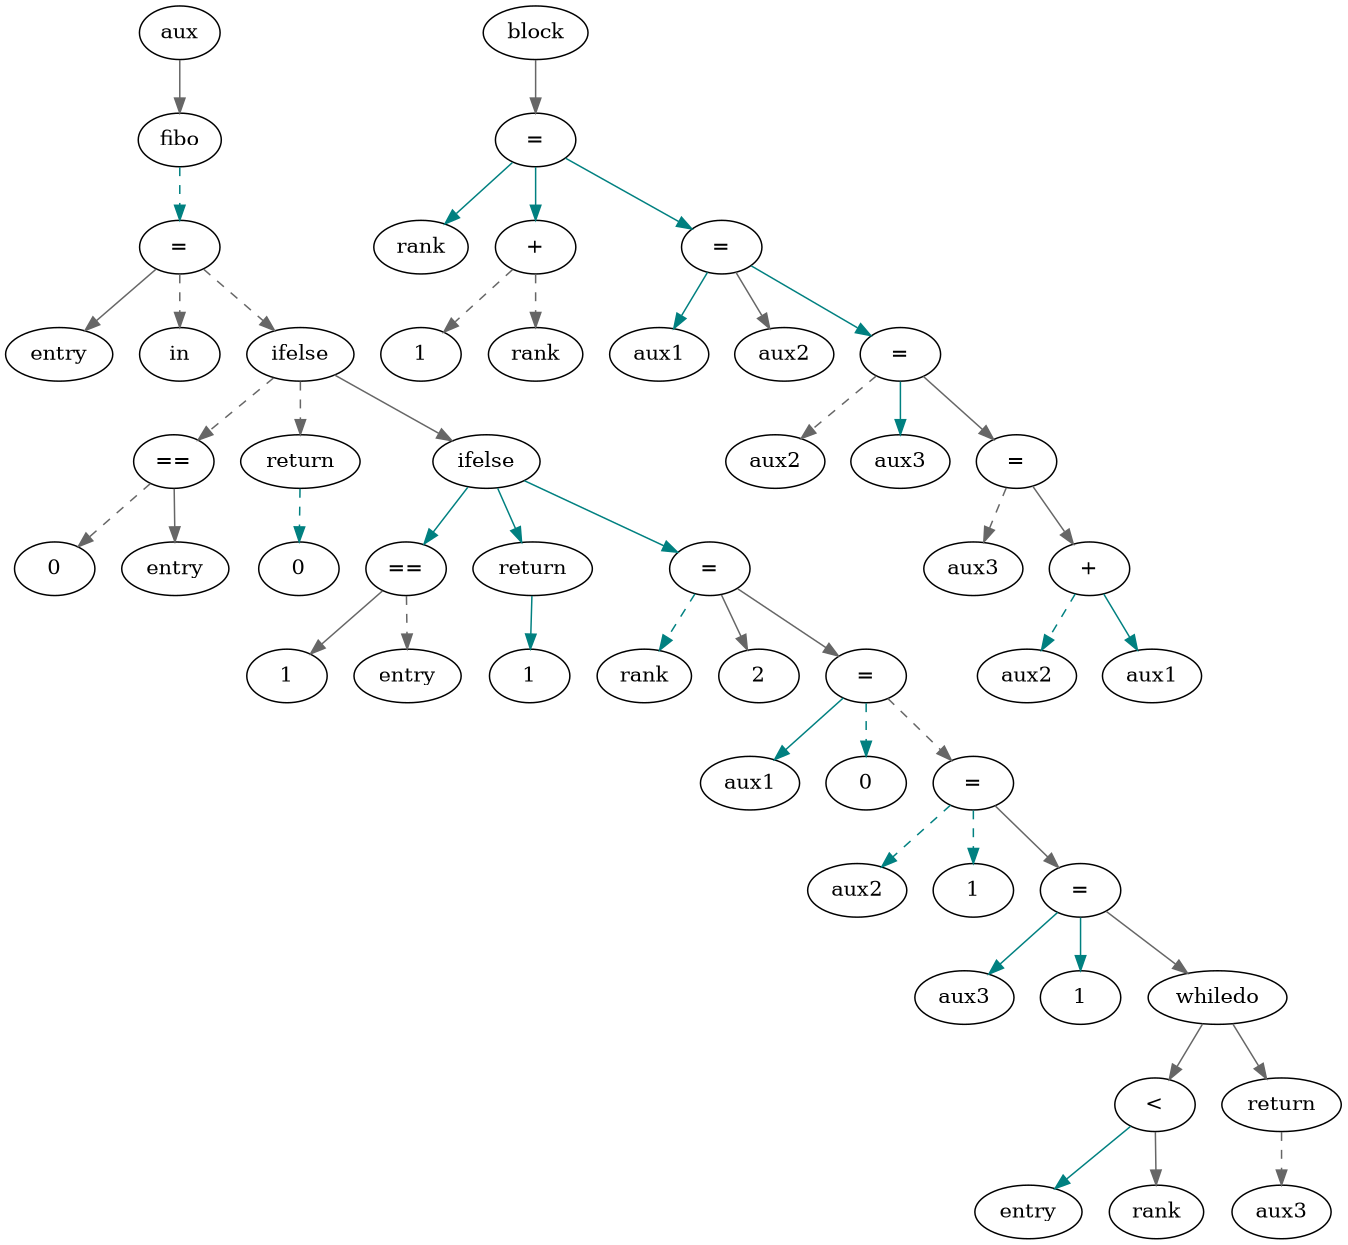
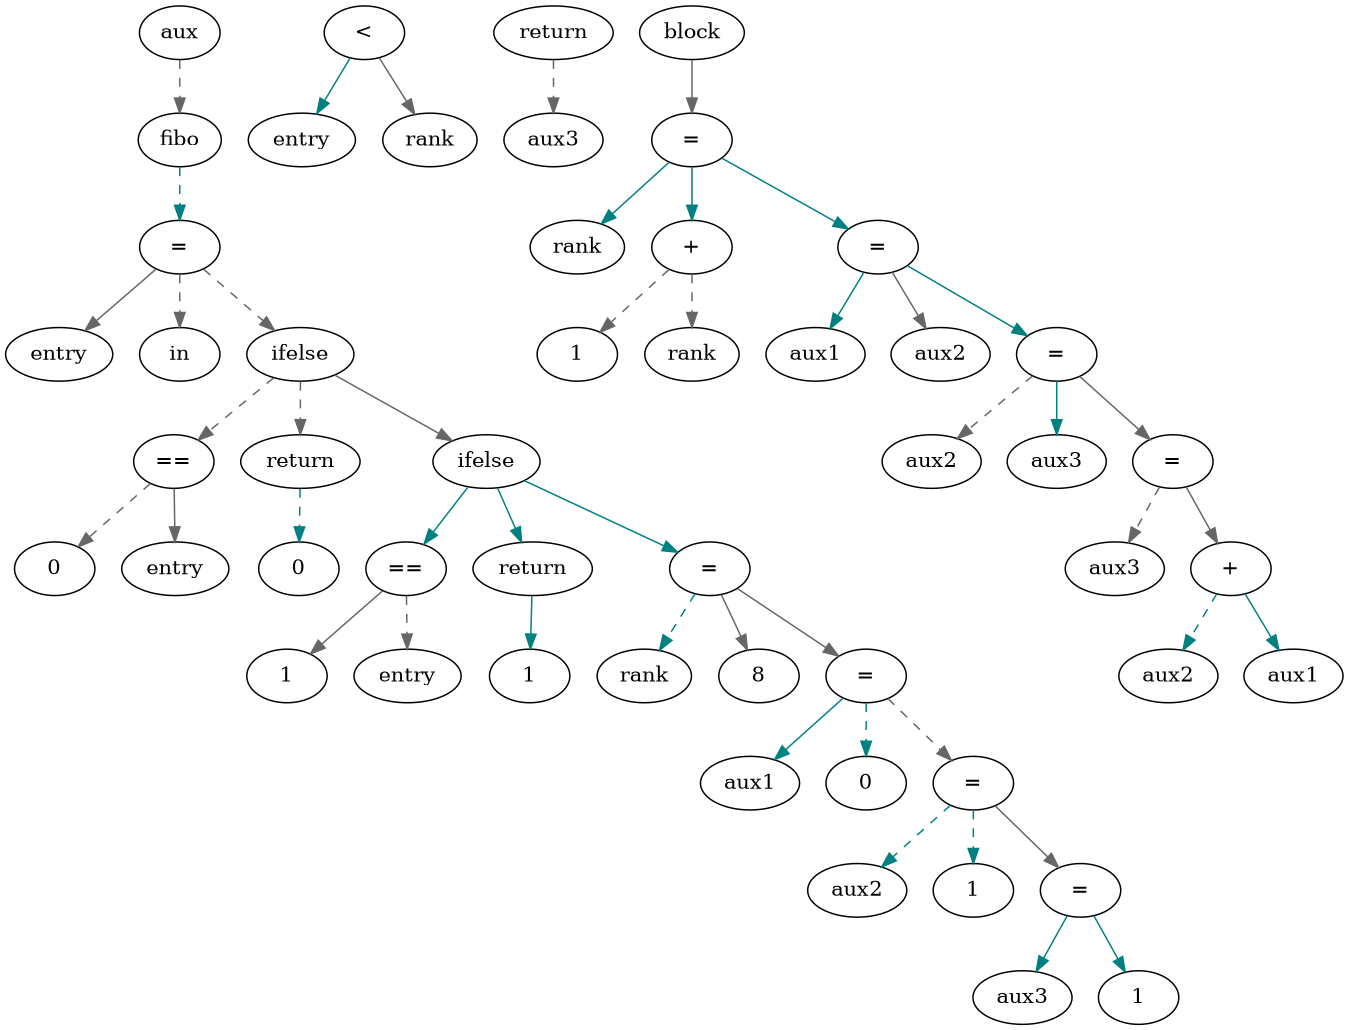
edge "aux" -> "fibo": style solid -> dashed
node "2": label "2" -> "8"
node "whiledo": removed
